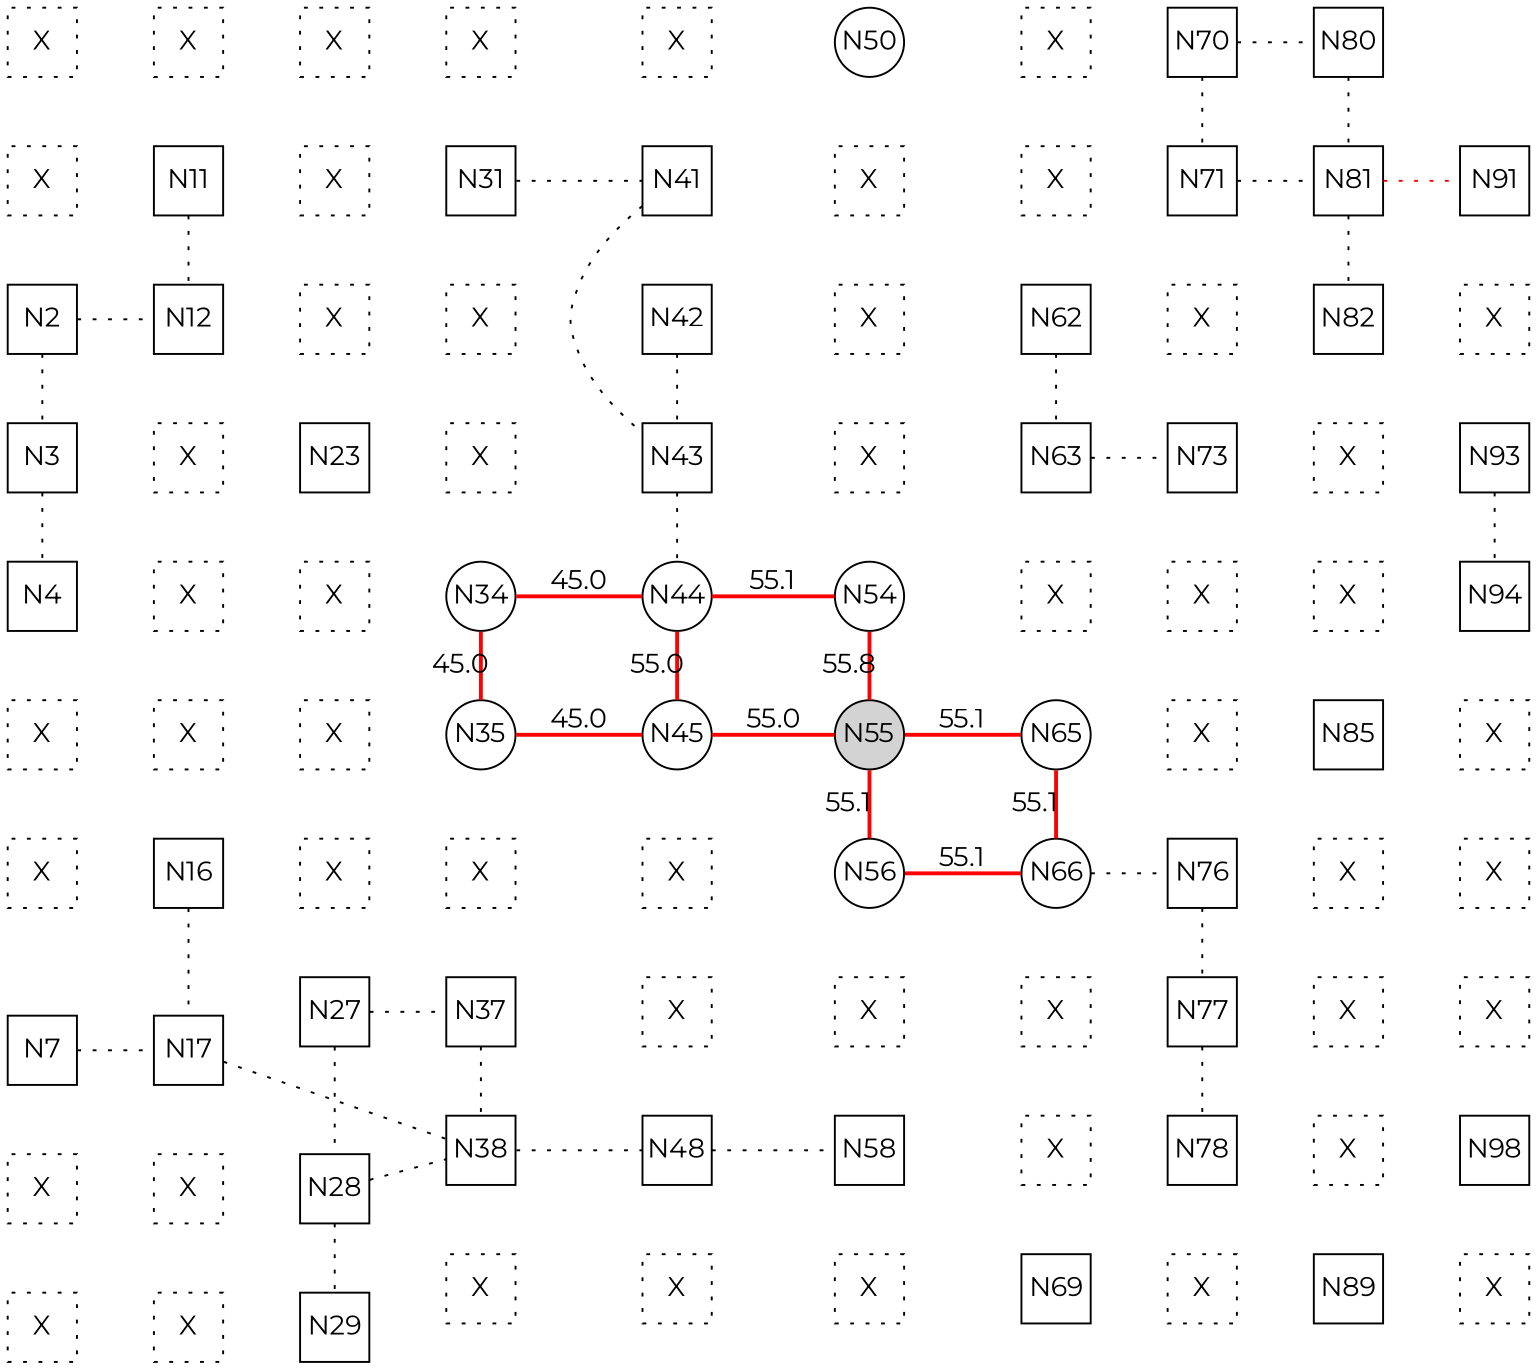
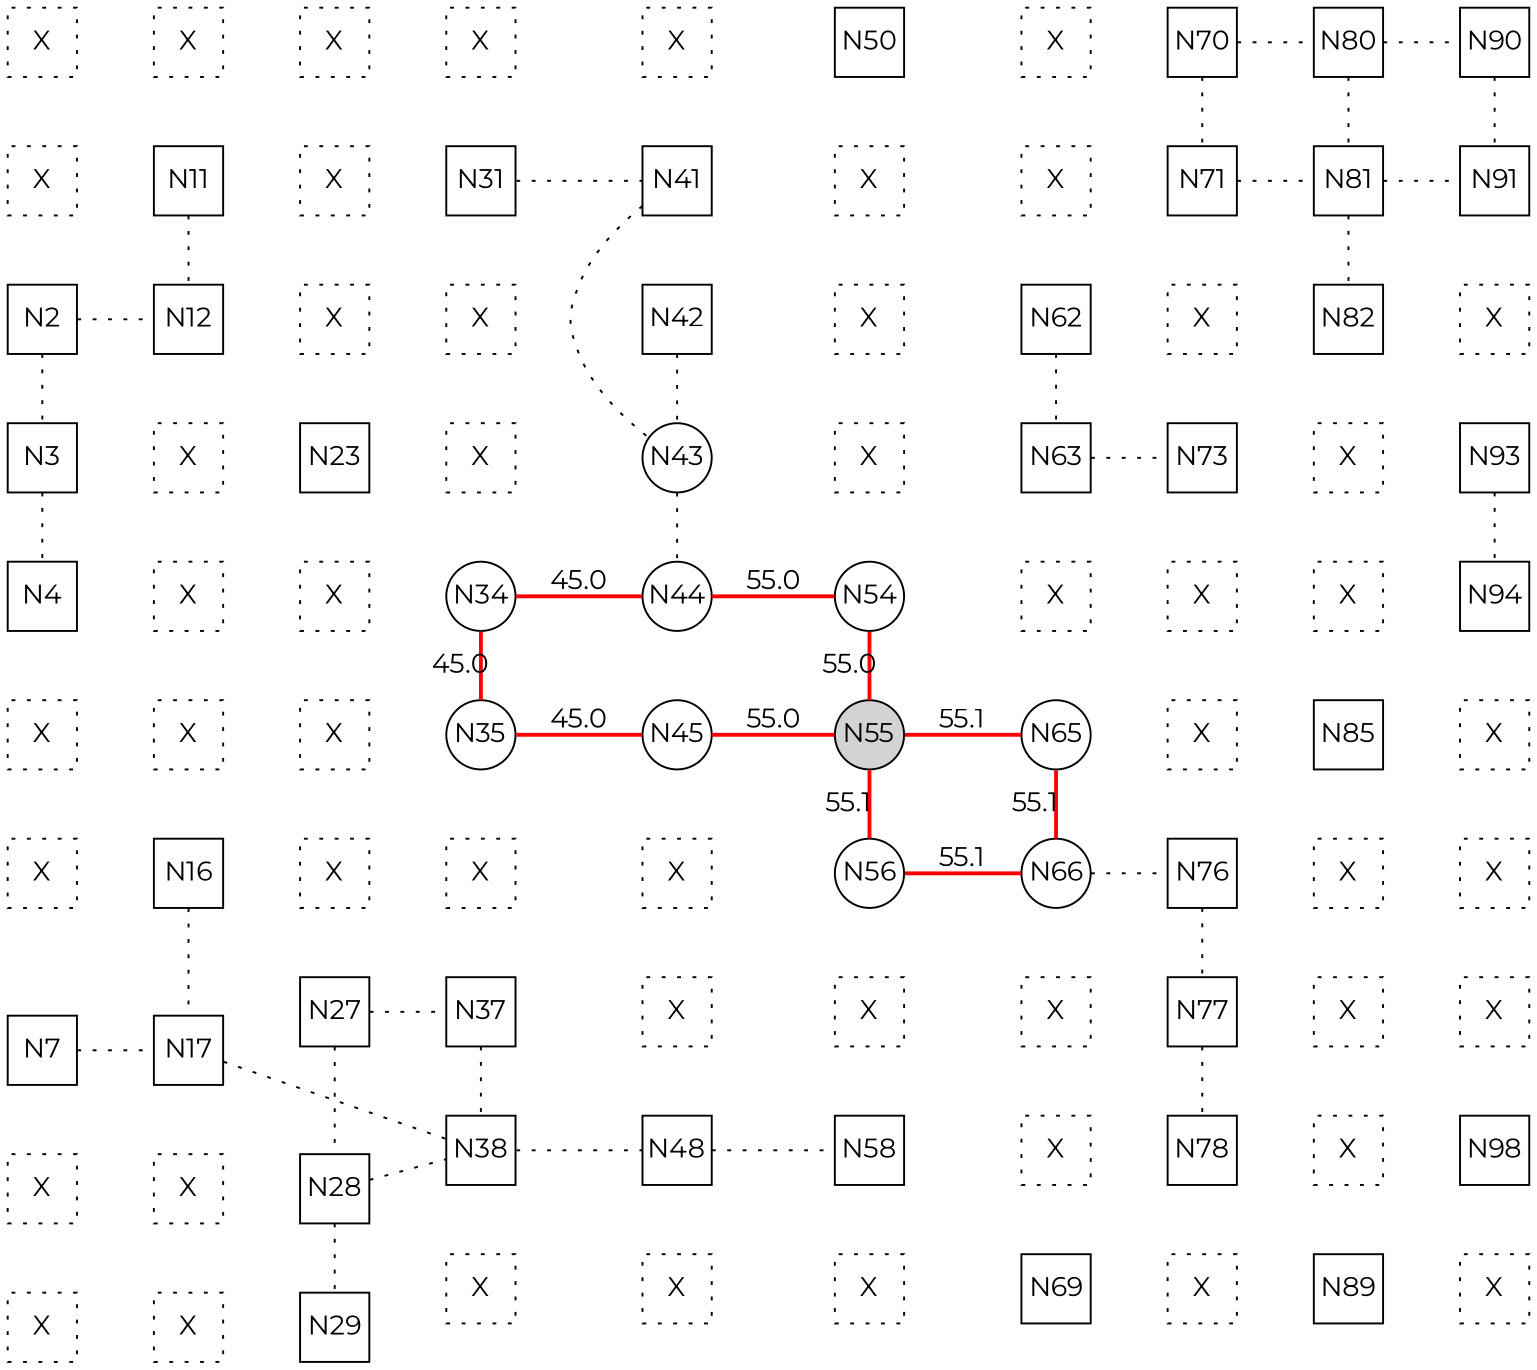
node "N50": shape circle -> square
node "N90": added
edge "N81" -- "N91": color red -> black
node "N43": shape square -> circle
edge "N44" -- "N54": label "55.1" -> "55.0"
edge "N44" -- "N45": removed, label "55.0"
edge "N54" -- "N55": label "55.8" -> "55.0"
